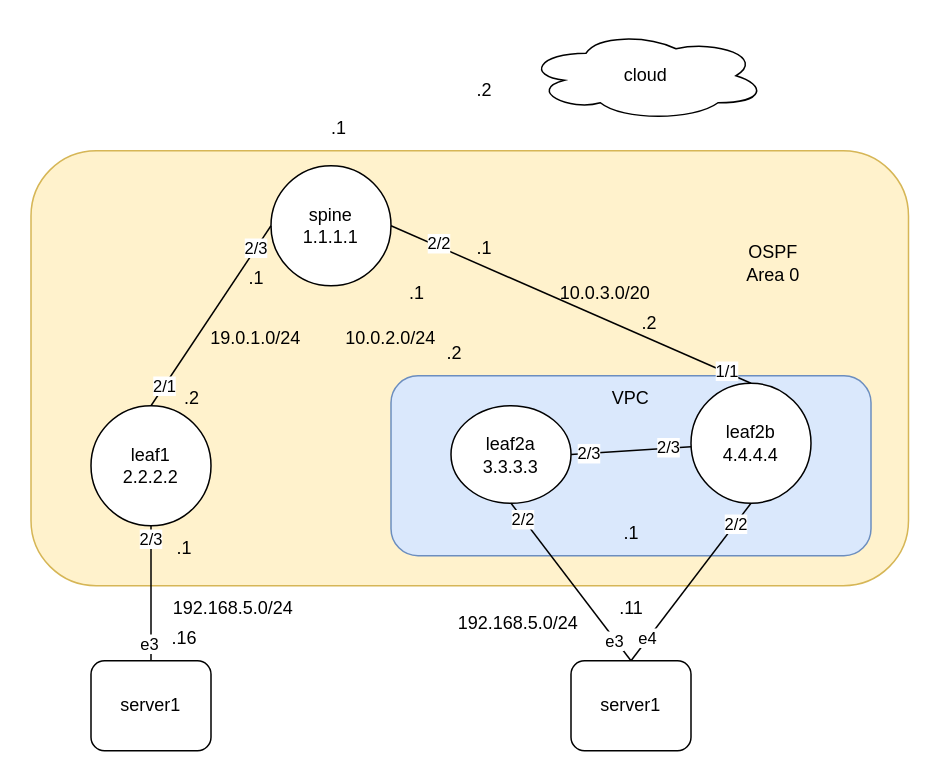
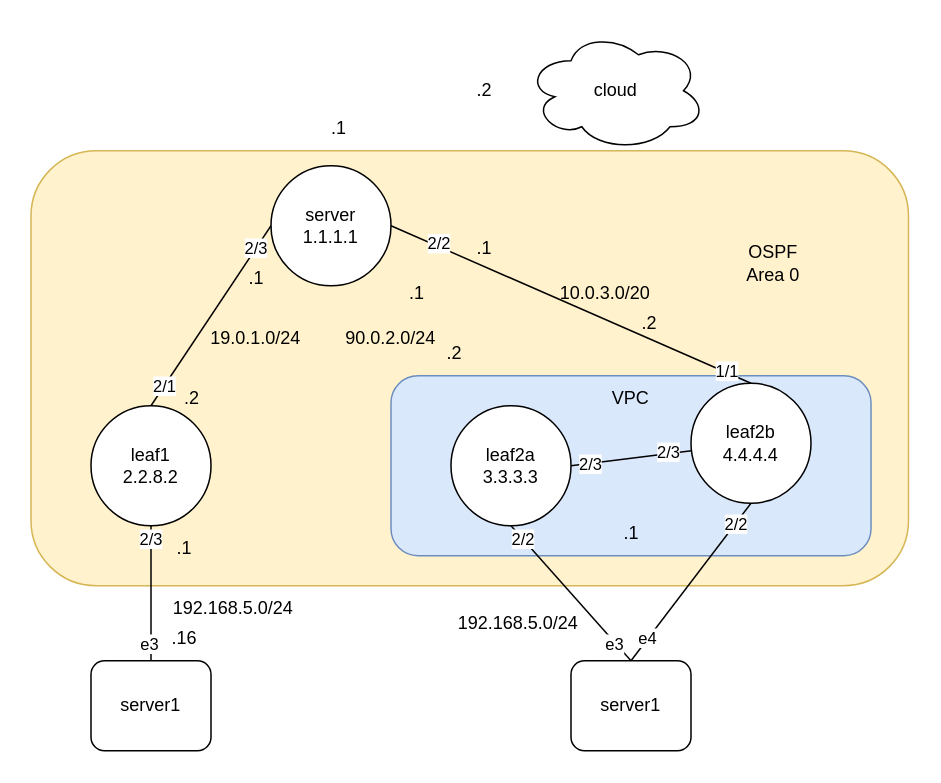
node "cloud": size 240x90 -> 180x120
node "spine 1.1.1.1": label "spine 1.1.1.1" -> "server 1.1.1.1"
node "10.0.2.0/24": label "10.0.2.0/24" -> "90.0.2.0/24"
node "leaf2a 3.3.3.3": size 120x98 -> 120x120
node "leaf1 2.2.2.2": label "leaf1 2.2.2.2" -> "leaf1 2.2.8.2"
node ".11": removed
